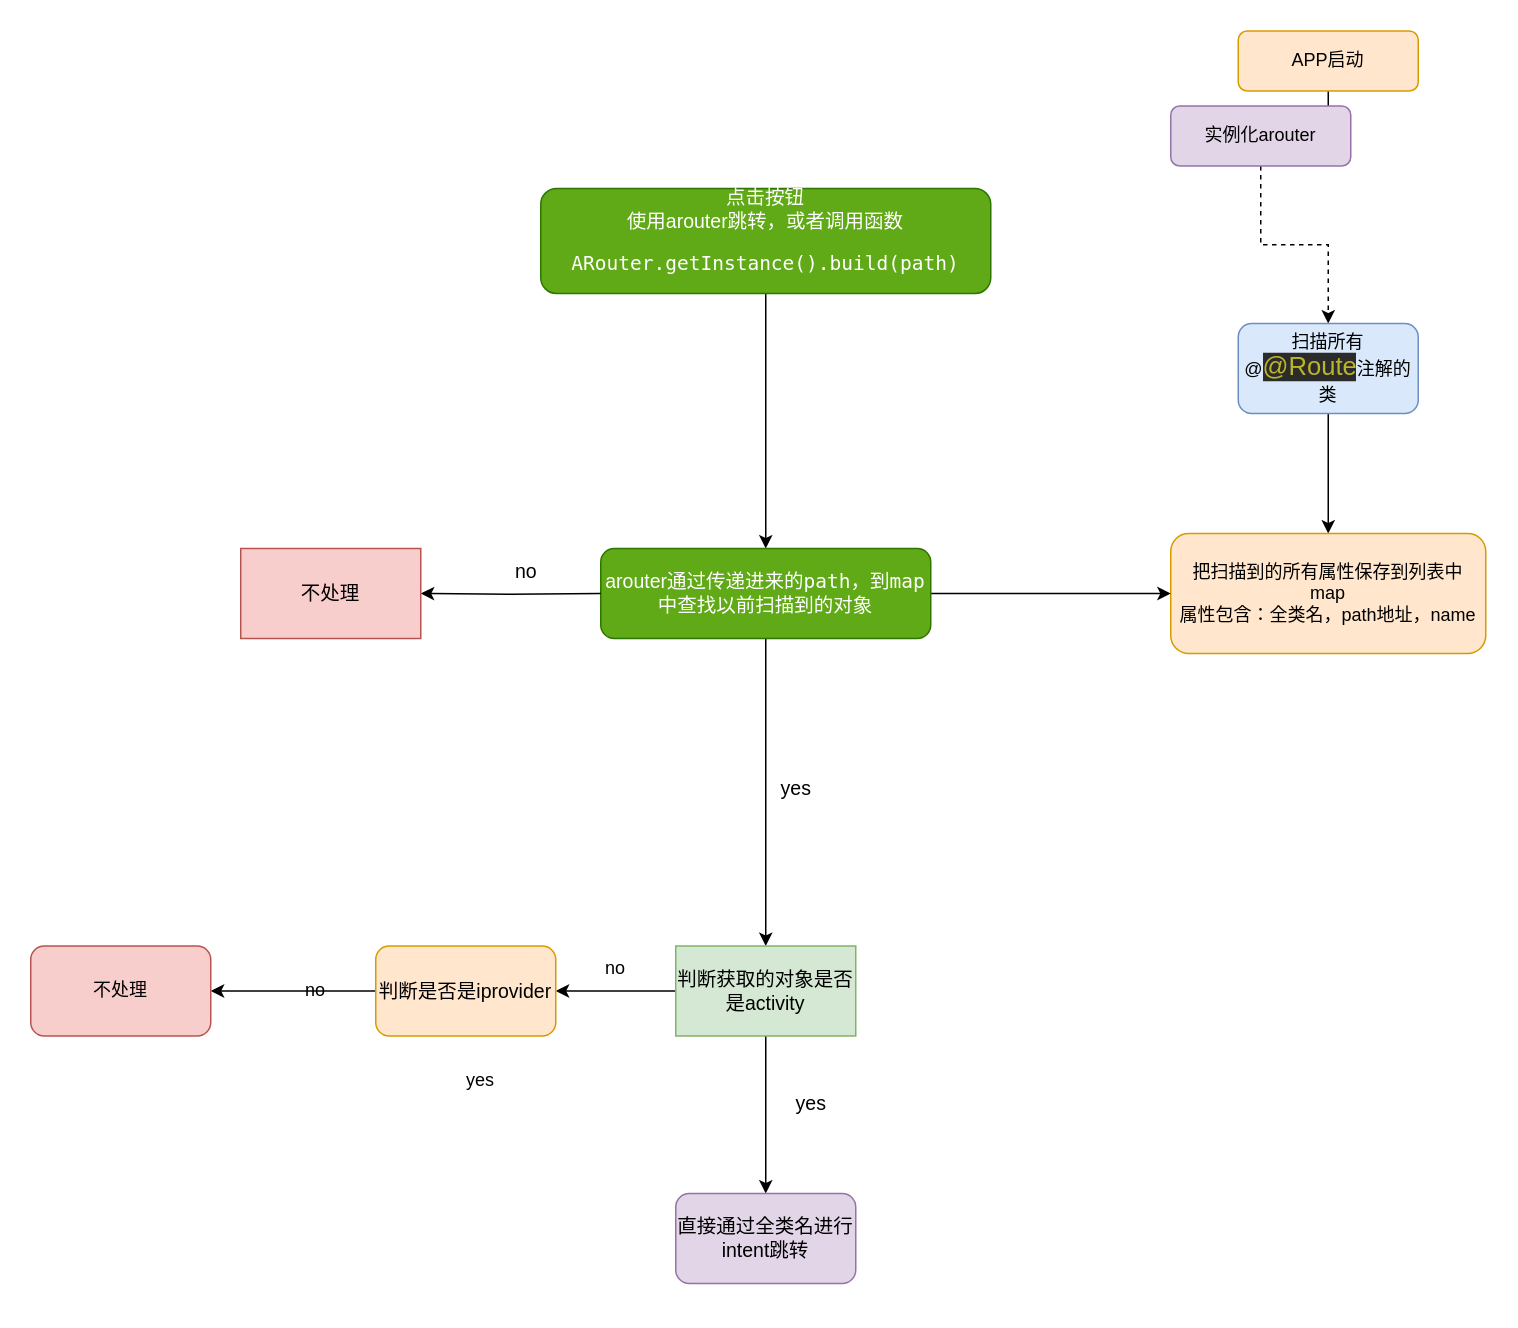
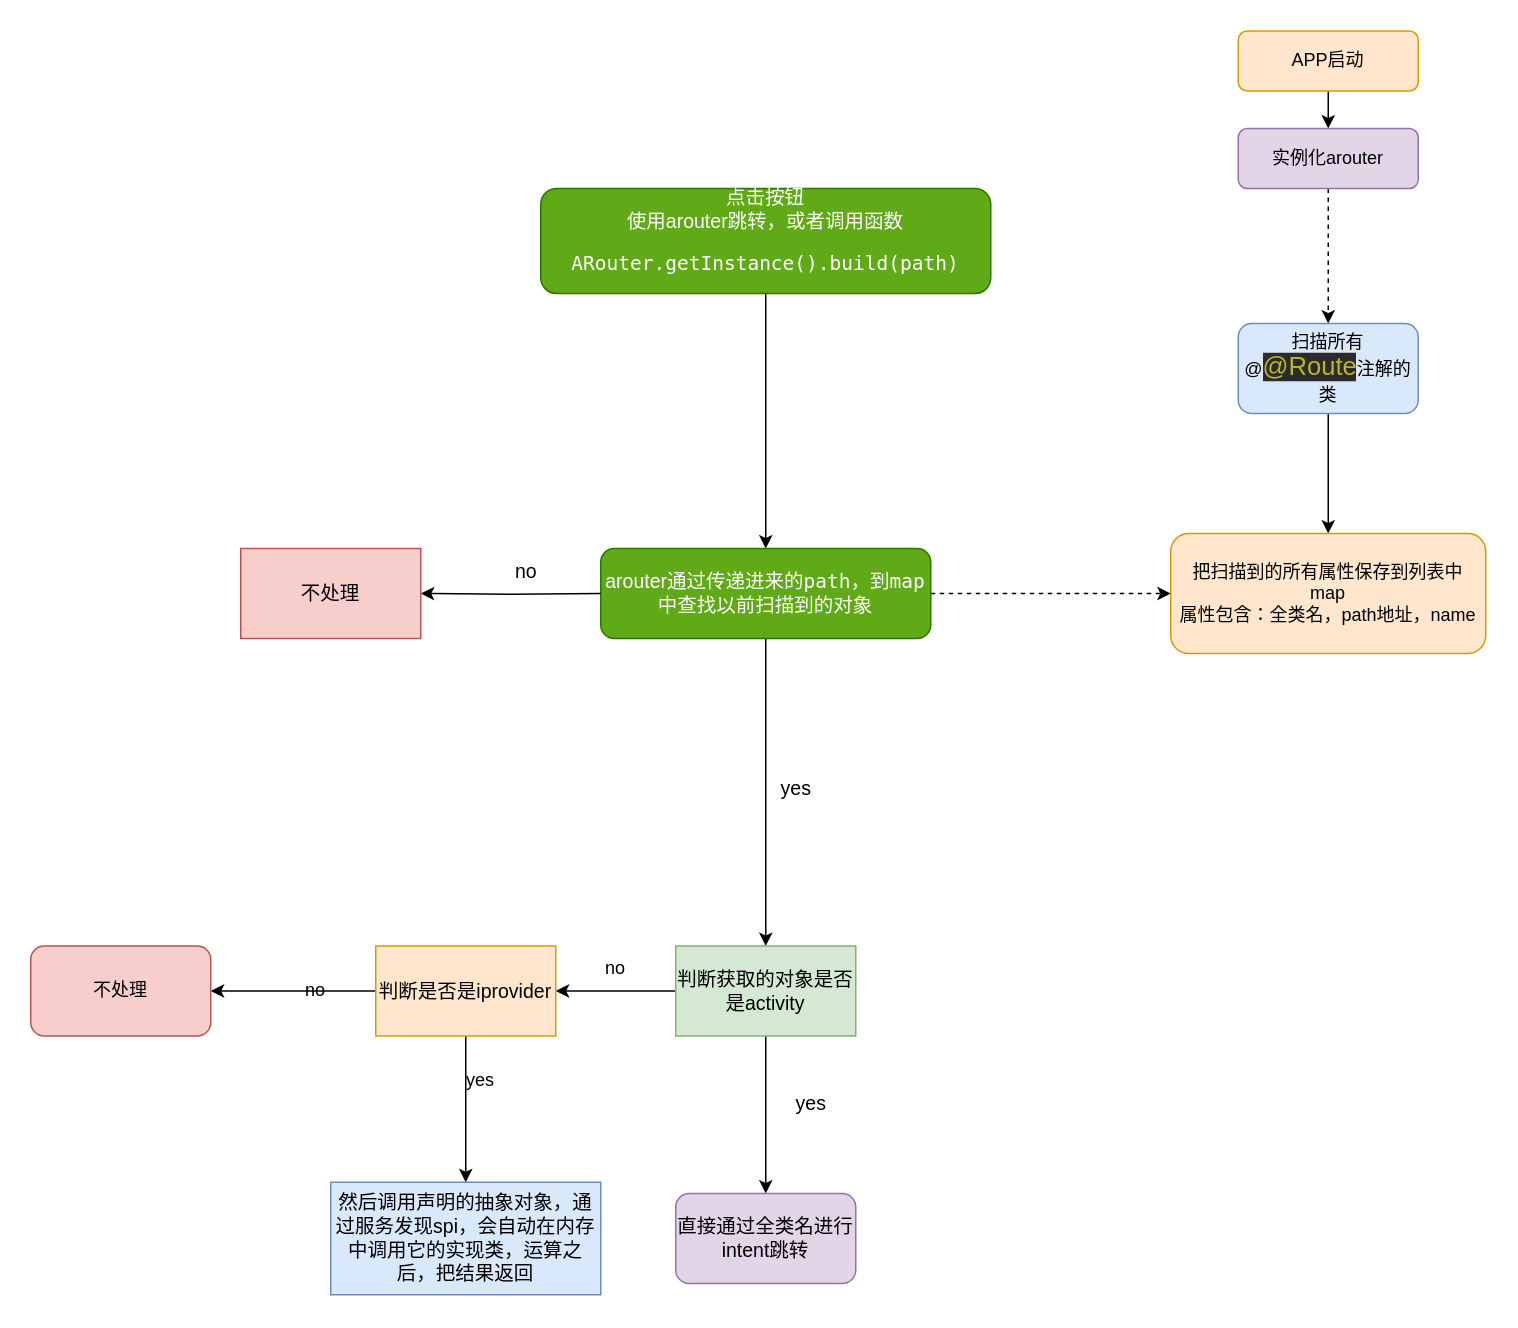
node "实例化arouter": moved (1261, 136) -> (1328, 158)
edge "arouter通过传递进来的path，到map中查找以前扫描到的对象" -> "把扫描到的所有属性保存到列表中 map 属性包含：全类名，path地址，name": style solid -> dashed
node "判断是否是iprovider": shape rounded rectangle -> rectangle
edge "判断是否是iprovider" -> "然后调用声明的抽象对象，通过服务发现spi，会自动在内存中调用它的实现类，运算之后，把结果返回": added
node "然后调用声明的抽象对象，通过服务发现spi，会自动在内存中调用它的实现类，运算之后，把结果返回": added
